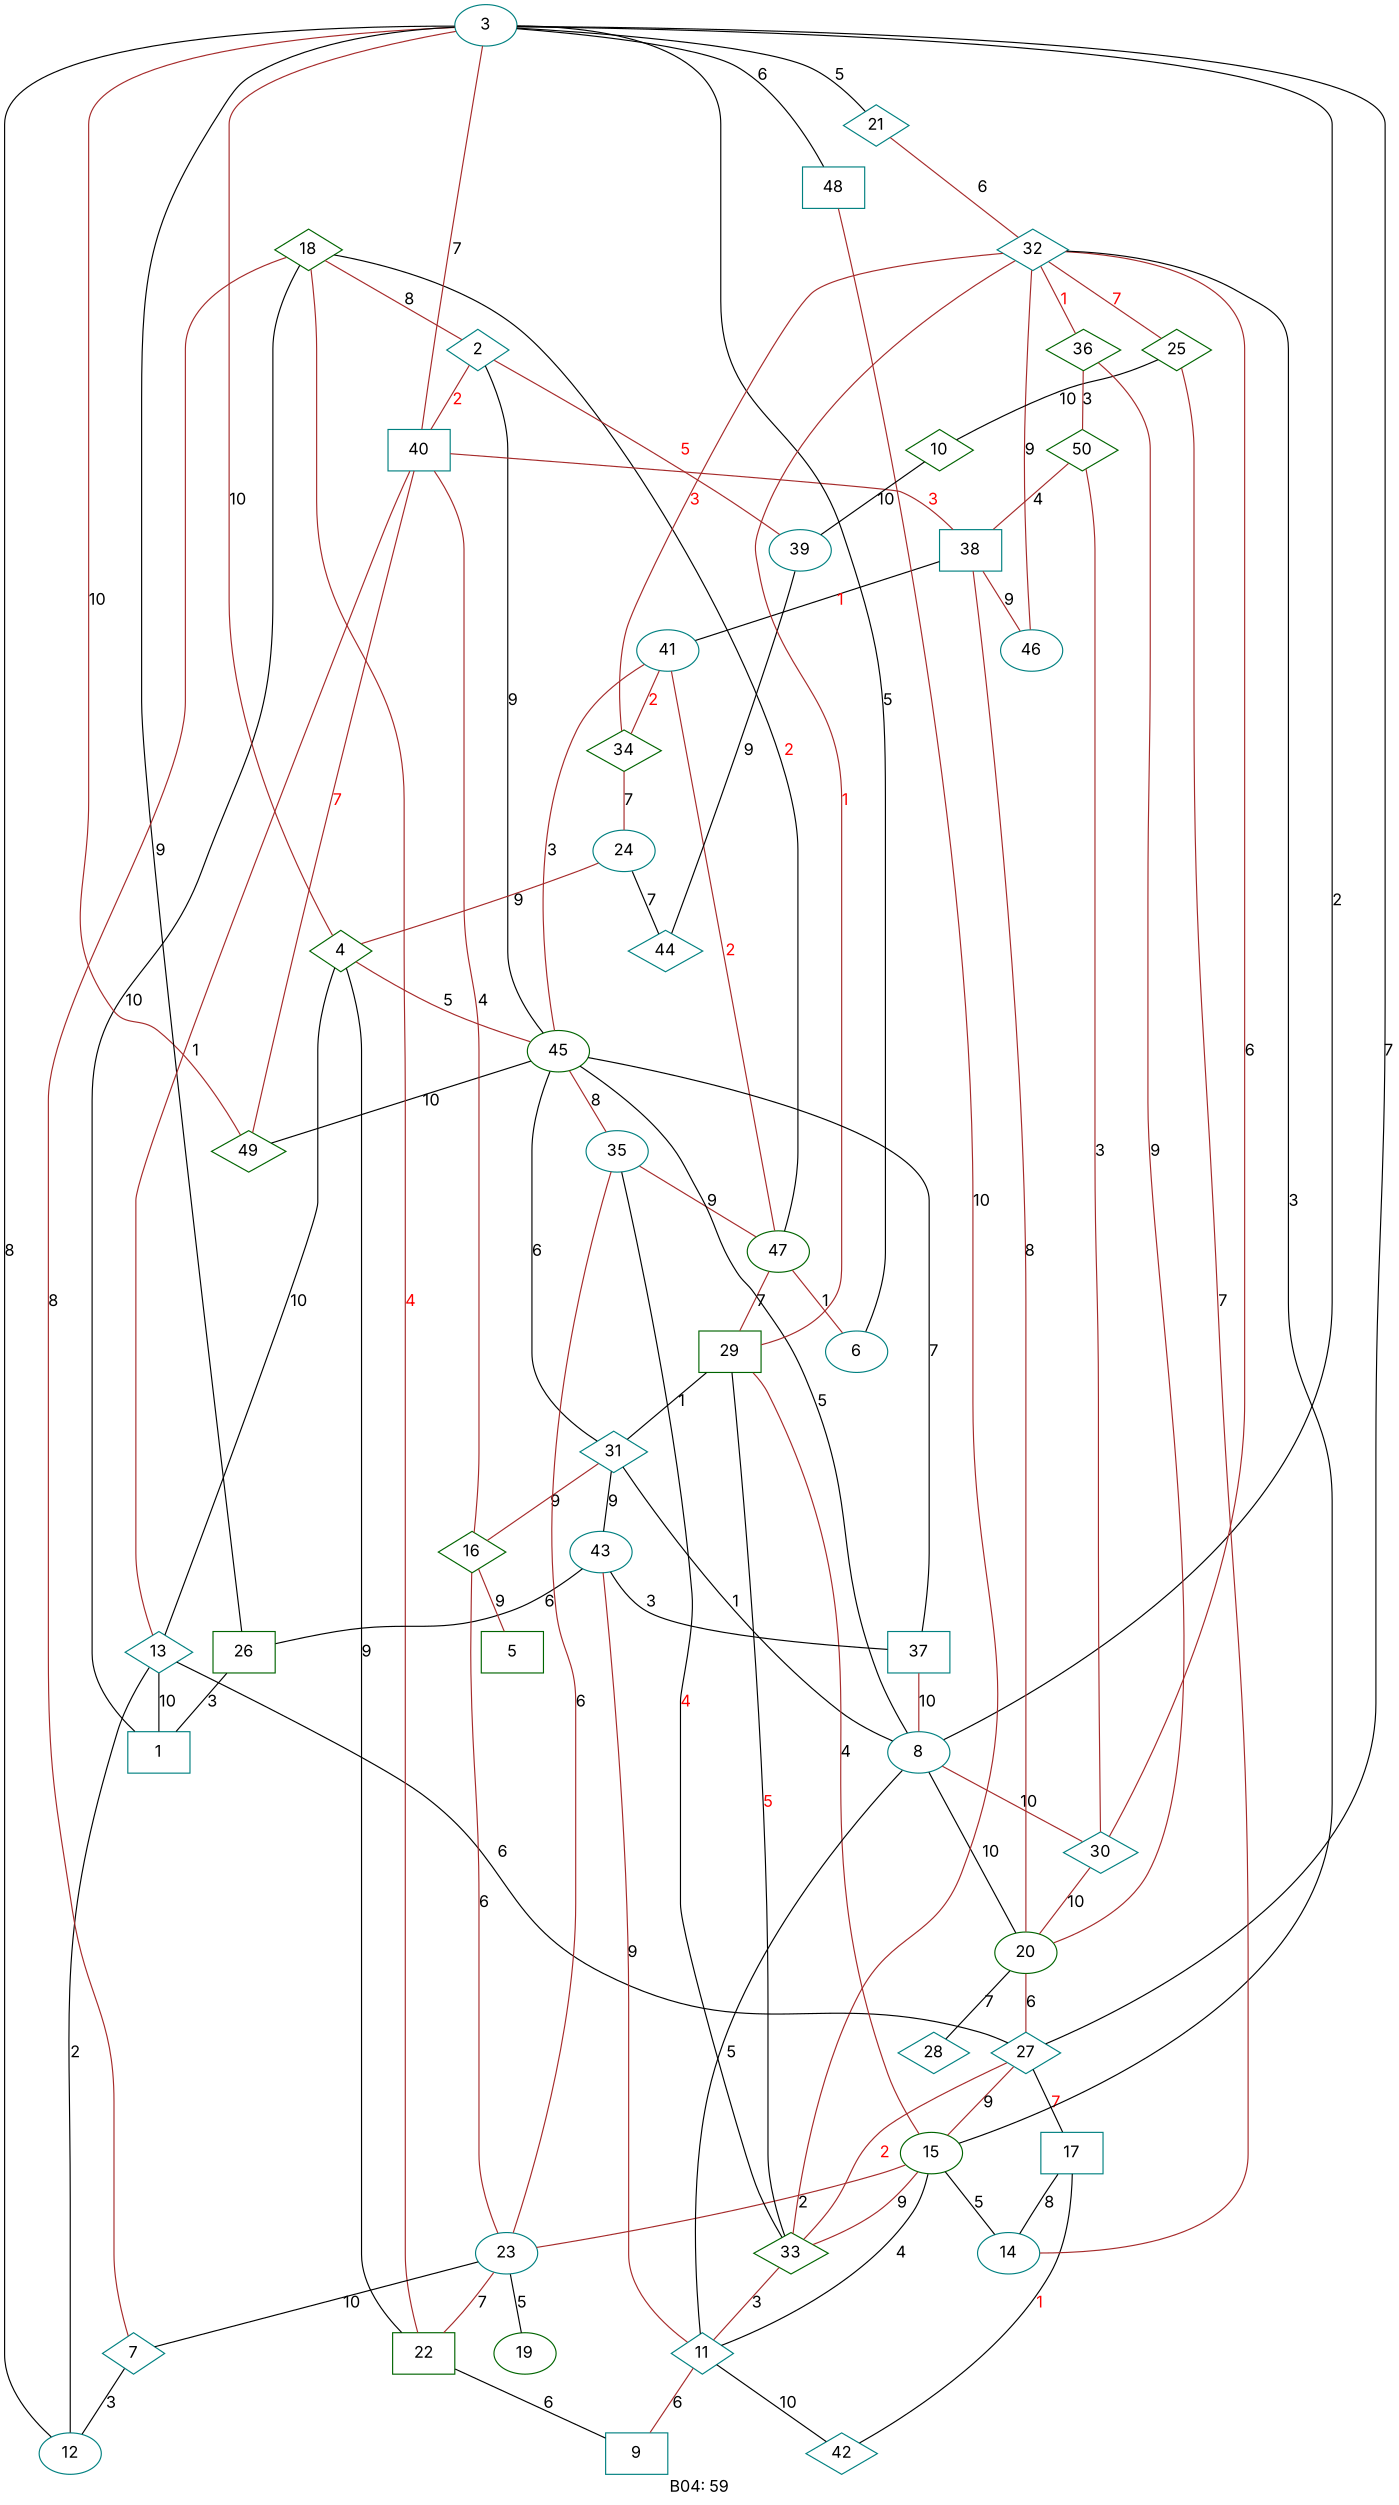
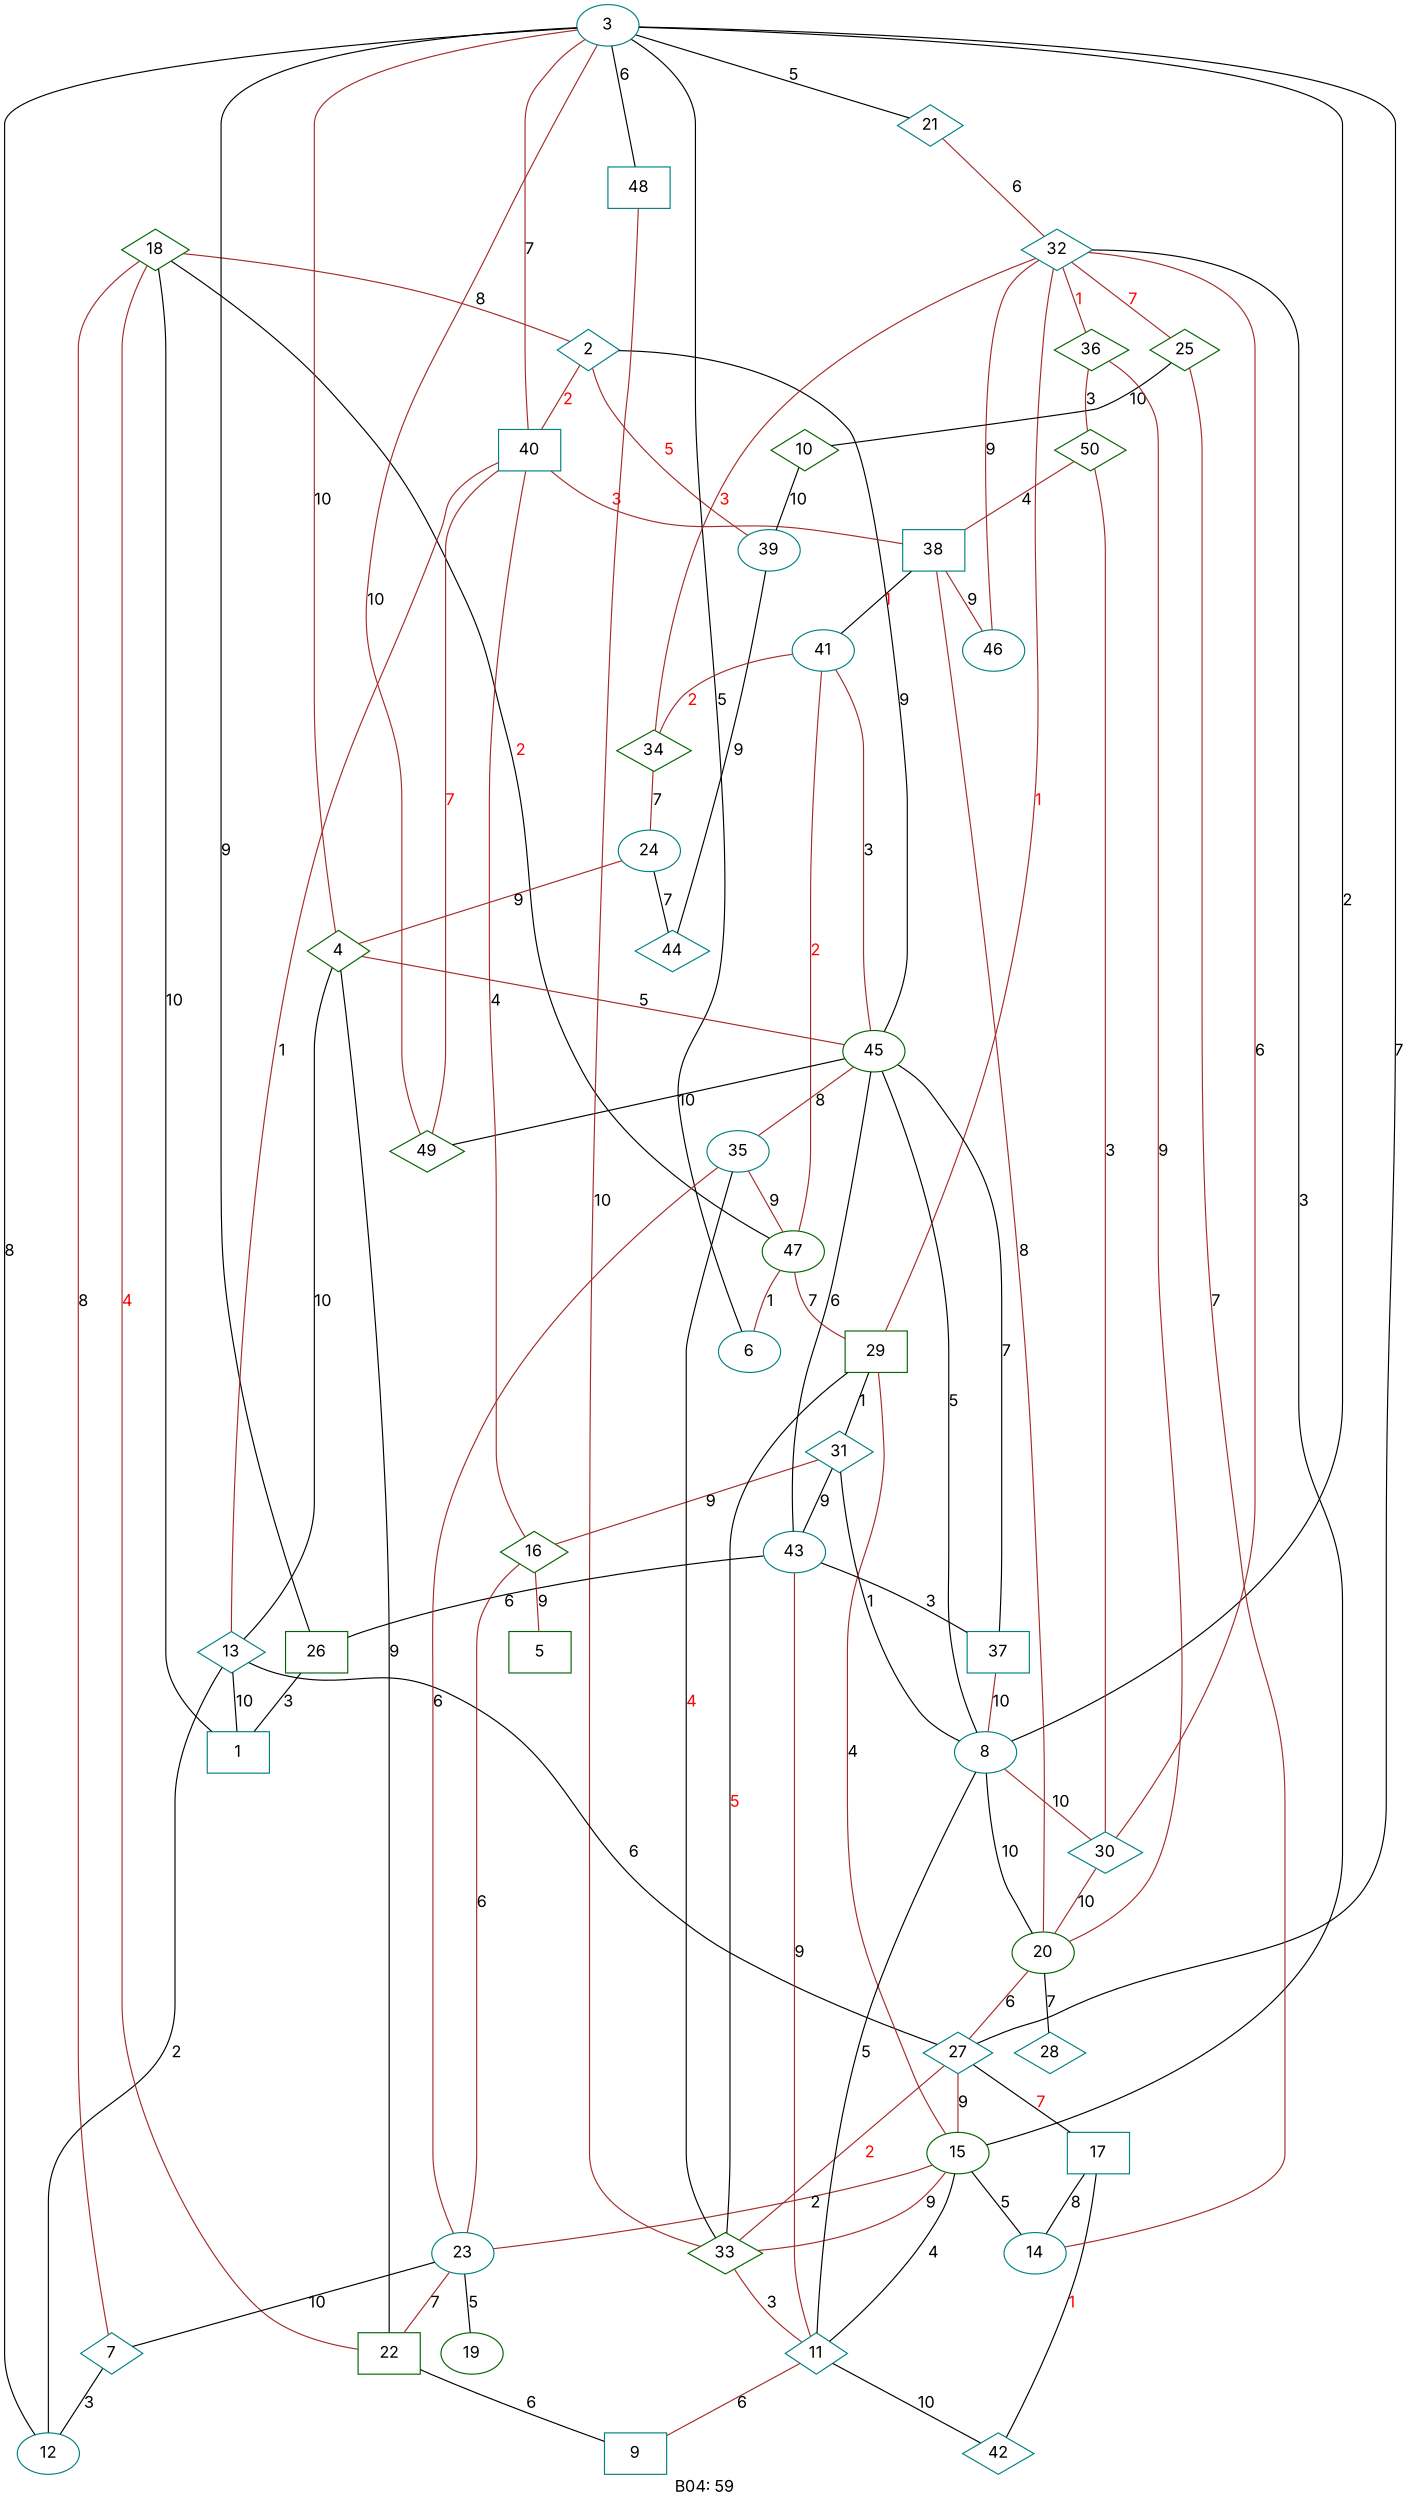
edge "45" -- "31": now "45" -- "43"
